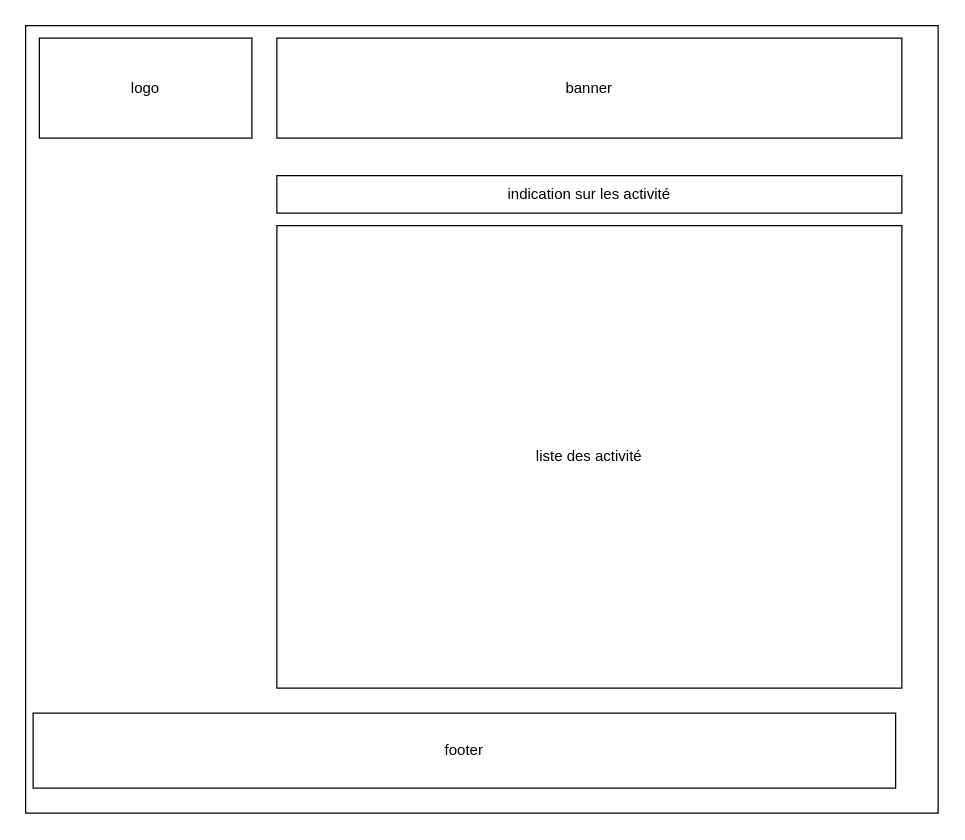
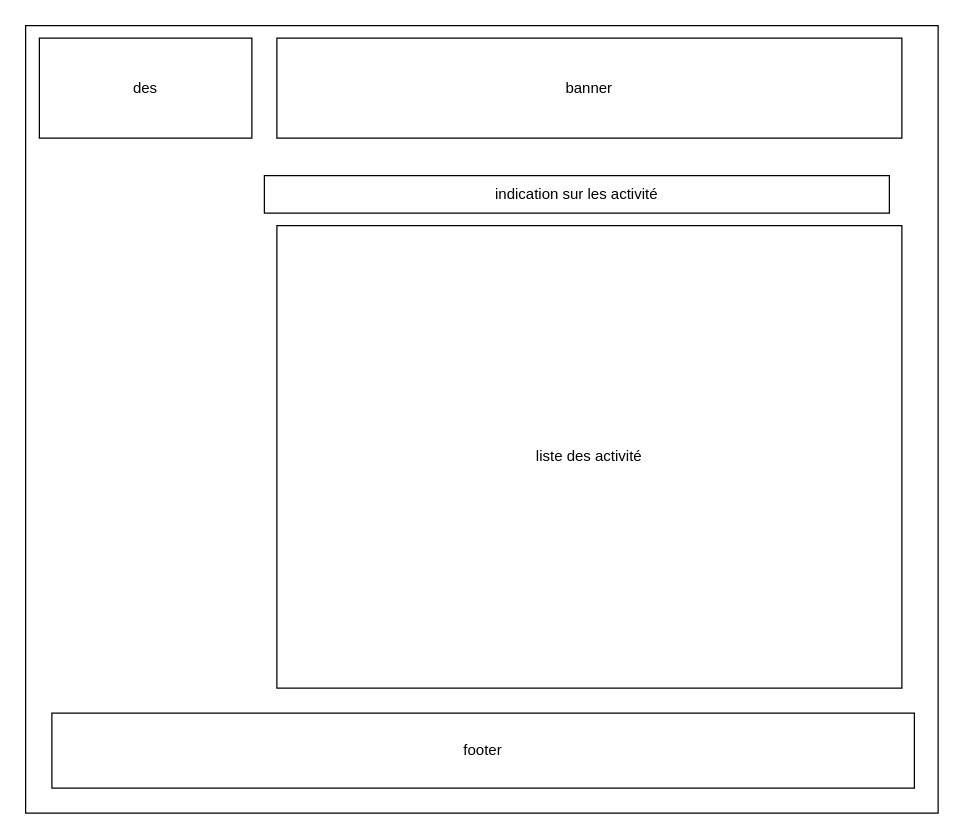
node "logo": label "logo" -> "des"
node "indication sur les activité": moved (589, 194) -> (577, 194)
node "footer": moved (464, 751) -> (483, 751)
